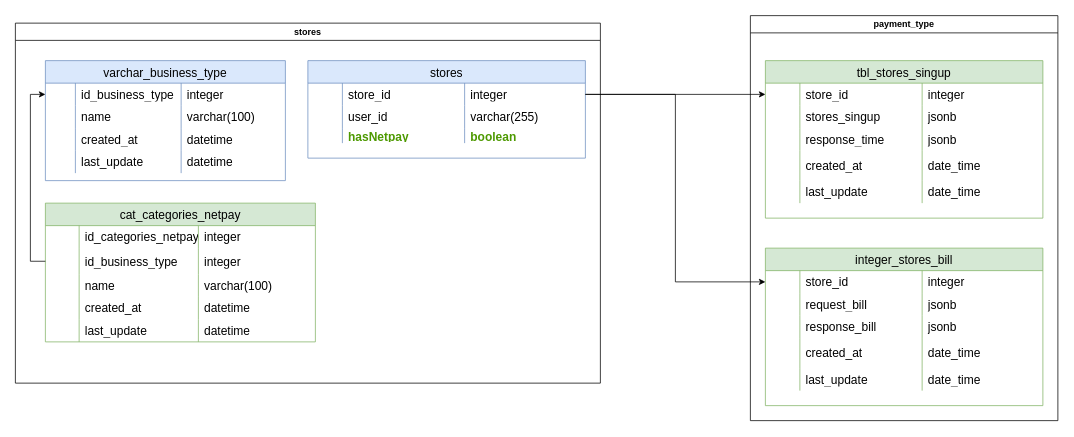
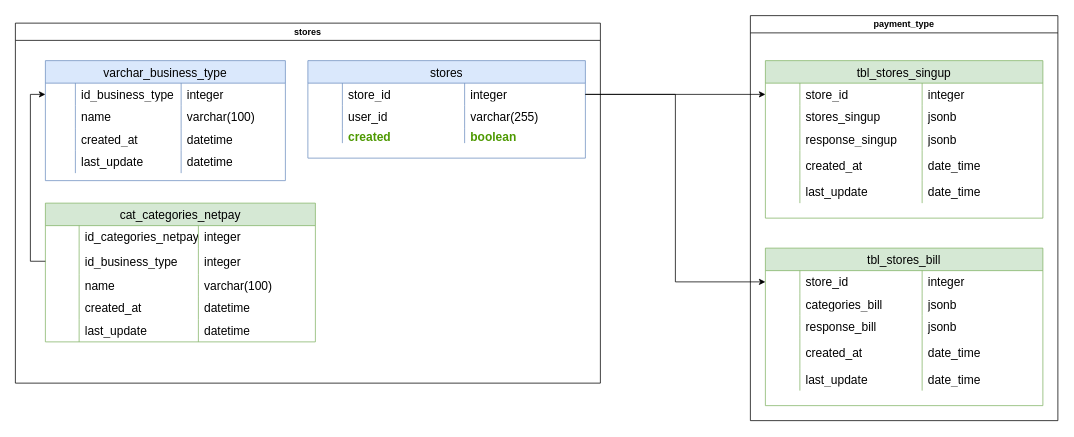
node "hasNetpay": label "hasNetpay" -> "created"
node "response_time": label "response_time" -> "response_singup"
node "integer_stores_bill": label "integer_stores_bill" -> "tbl_stores_bill"
node "request_bill": label "request_bill" -> "categories_bill"
